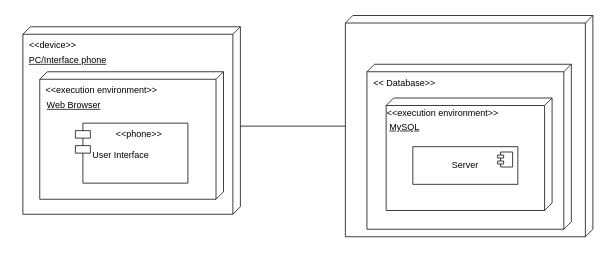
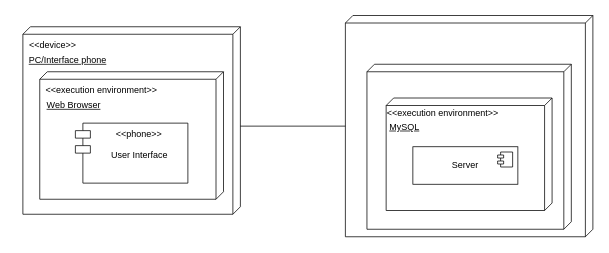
node "<< Database>>": removed
node "User Interface": moved (120, 155) -> (138, 155)
